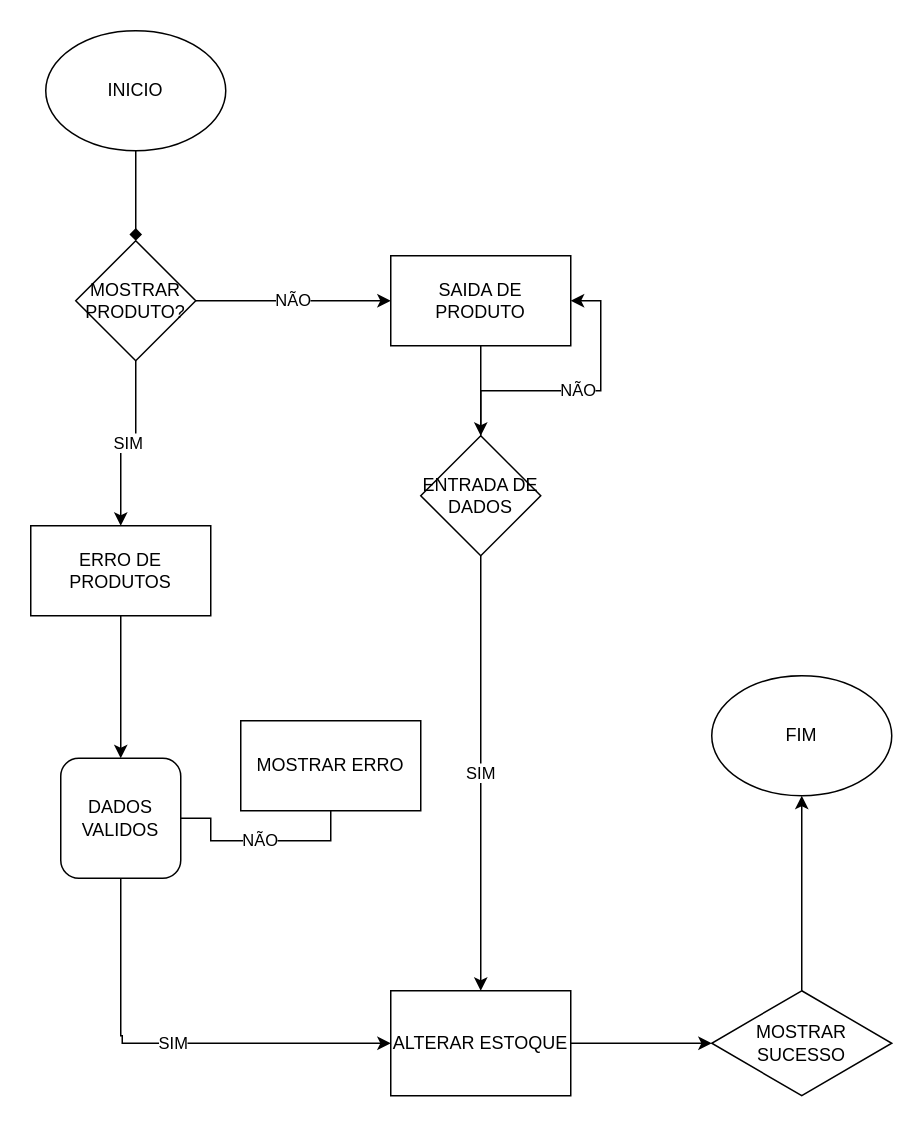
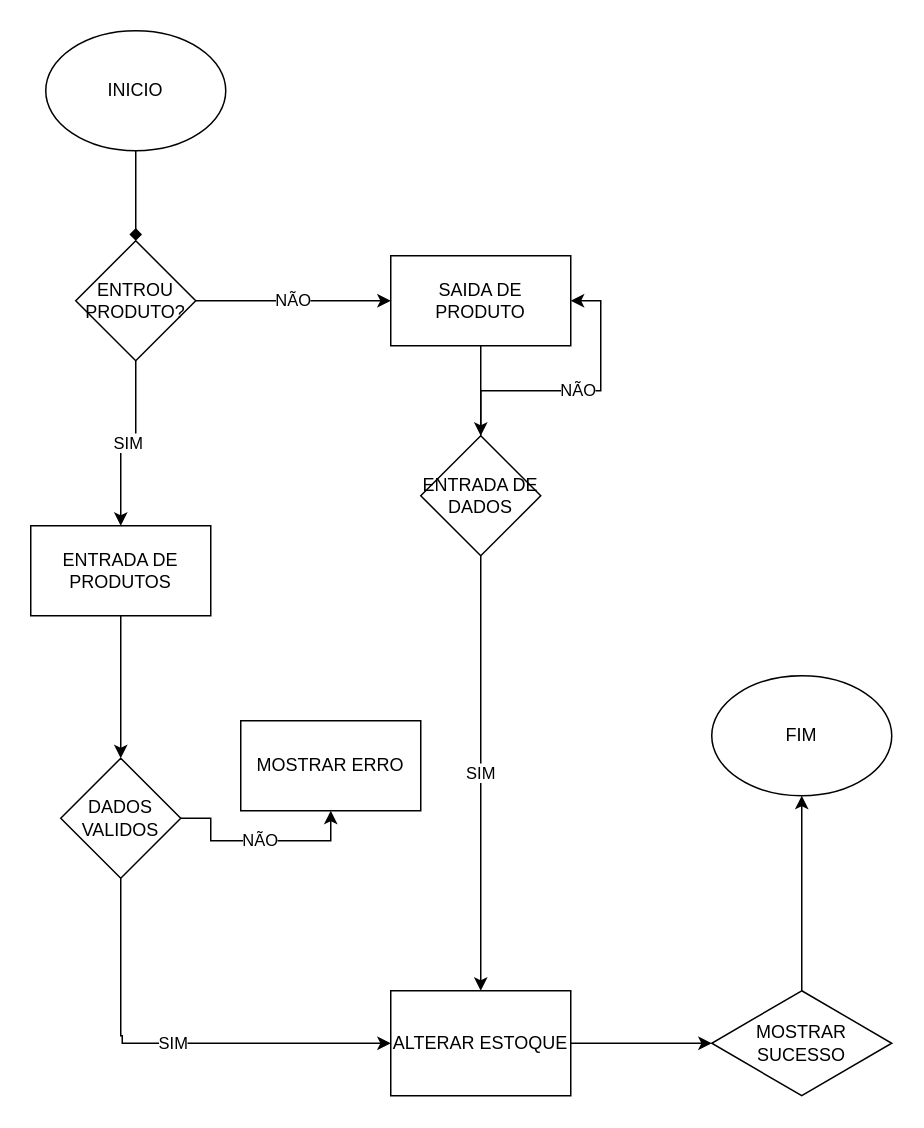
node "MOSTRAR PRODUTO?": label "MOSTRAR PRODUTO?" -> "ENTROU PRODUTO?"
node "ERRO DE PRODUTOS": label "ERRO DE PRODUTOS" -> "ENTRADA DE PRODUTOS"
edge "MOSTRAR ERRO" -- "DADOS VALIDOS": arrowhead none -> classic
node "DADOS VALIDOS": shape rounded rectangle -> diamond
